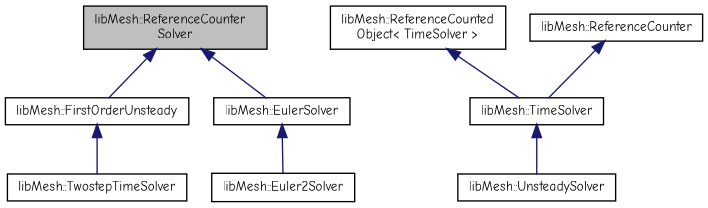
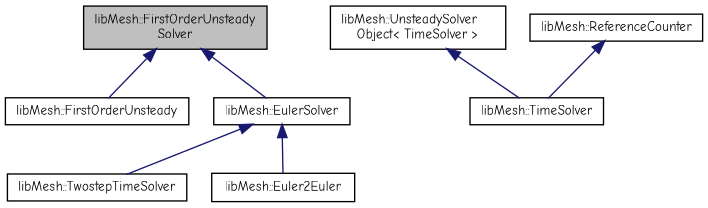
node "libMesh::ReferenceCounter Solver": label "libMesh::ReferenceCounter Solver" -> "libMesh::FirstOrderUnsteady Solver"
node "libMesh::ReferenceCounted Object< TimeSolver >": label "libMesh::ReferenceCounted Object< TimeSolver >" -> "libMesh::UnsteadySolver Object< TimeSolver >"
edge "libMesh::TwostepTimeSolver" -> "libMesh::FirstOrderUnsteady": now "libMesh::TwostepTimeSolver" -> "libMesh::EulerSolver"
node "libMesh::Euler2Solver": label "libMesh::Euler2Solver" -> "libMesh::Euler2Euler"
node "libMesh::UnsteadySolver": removed
